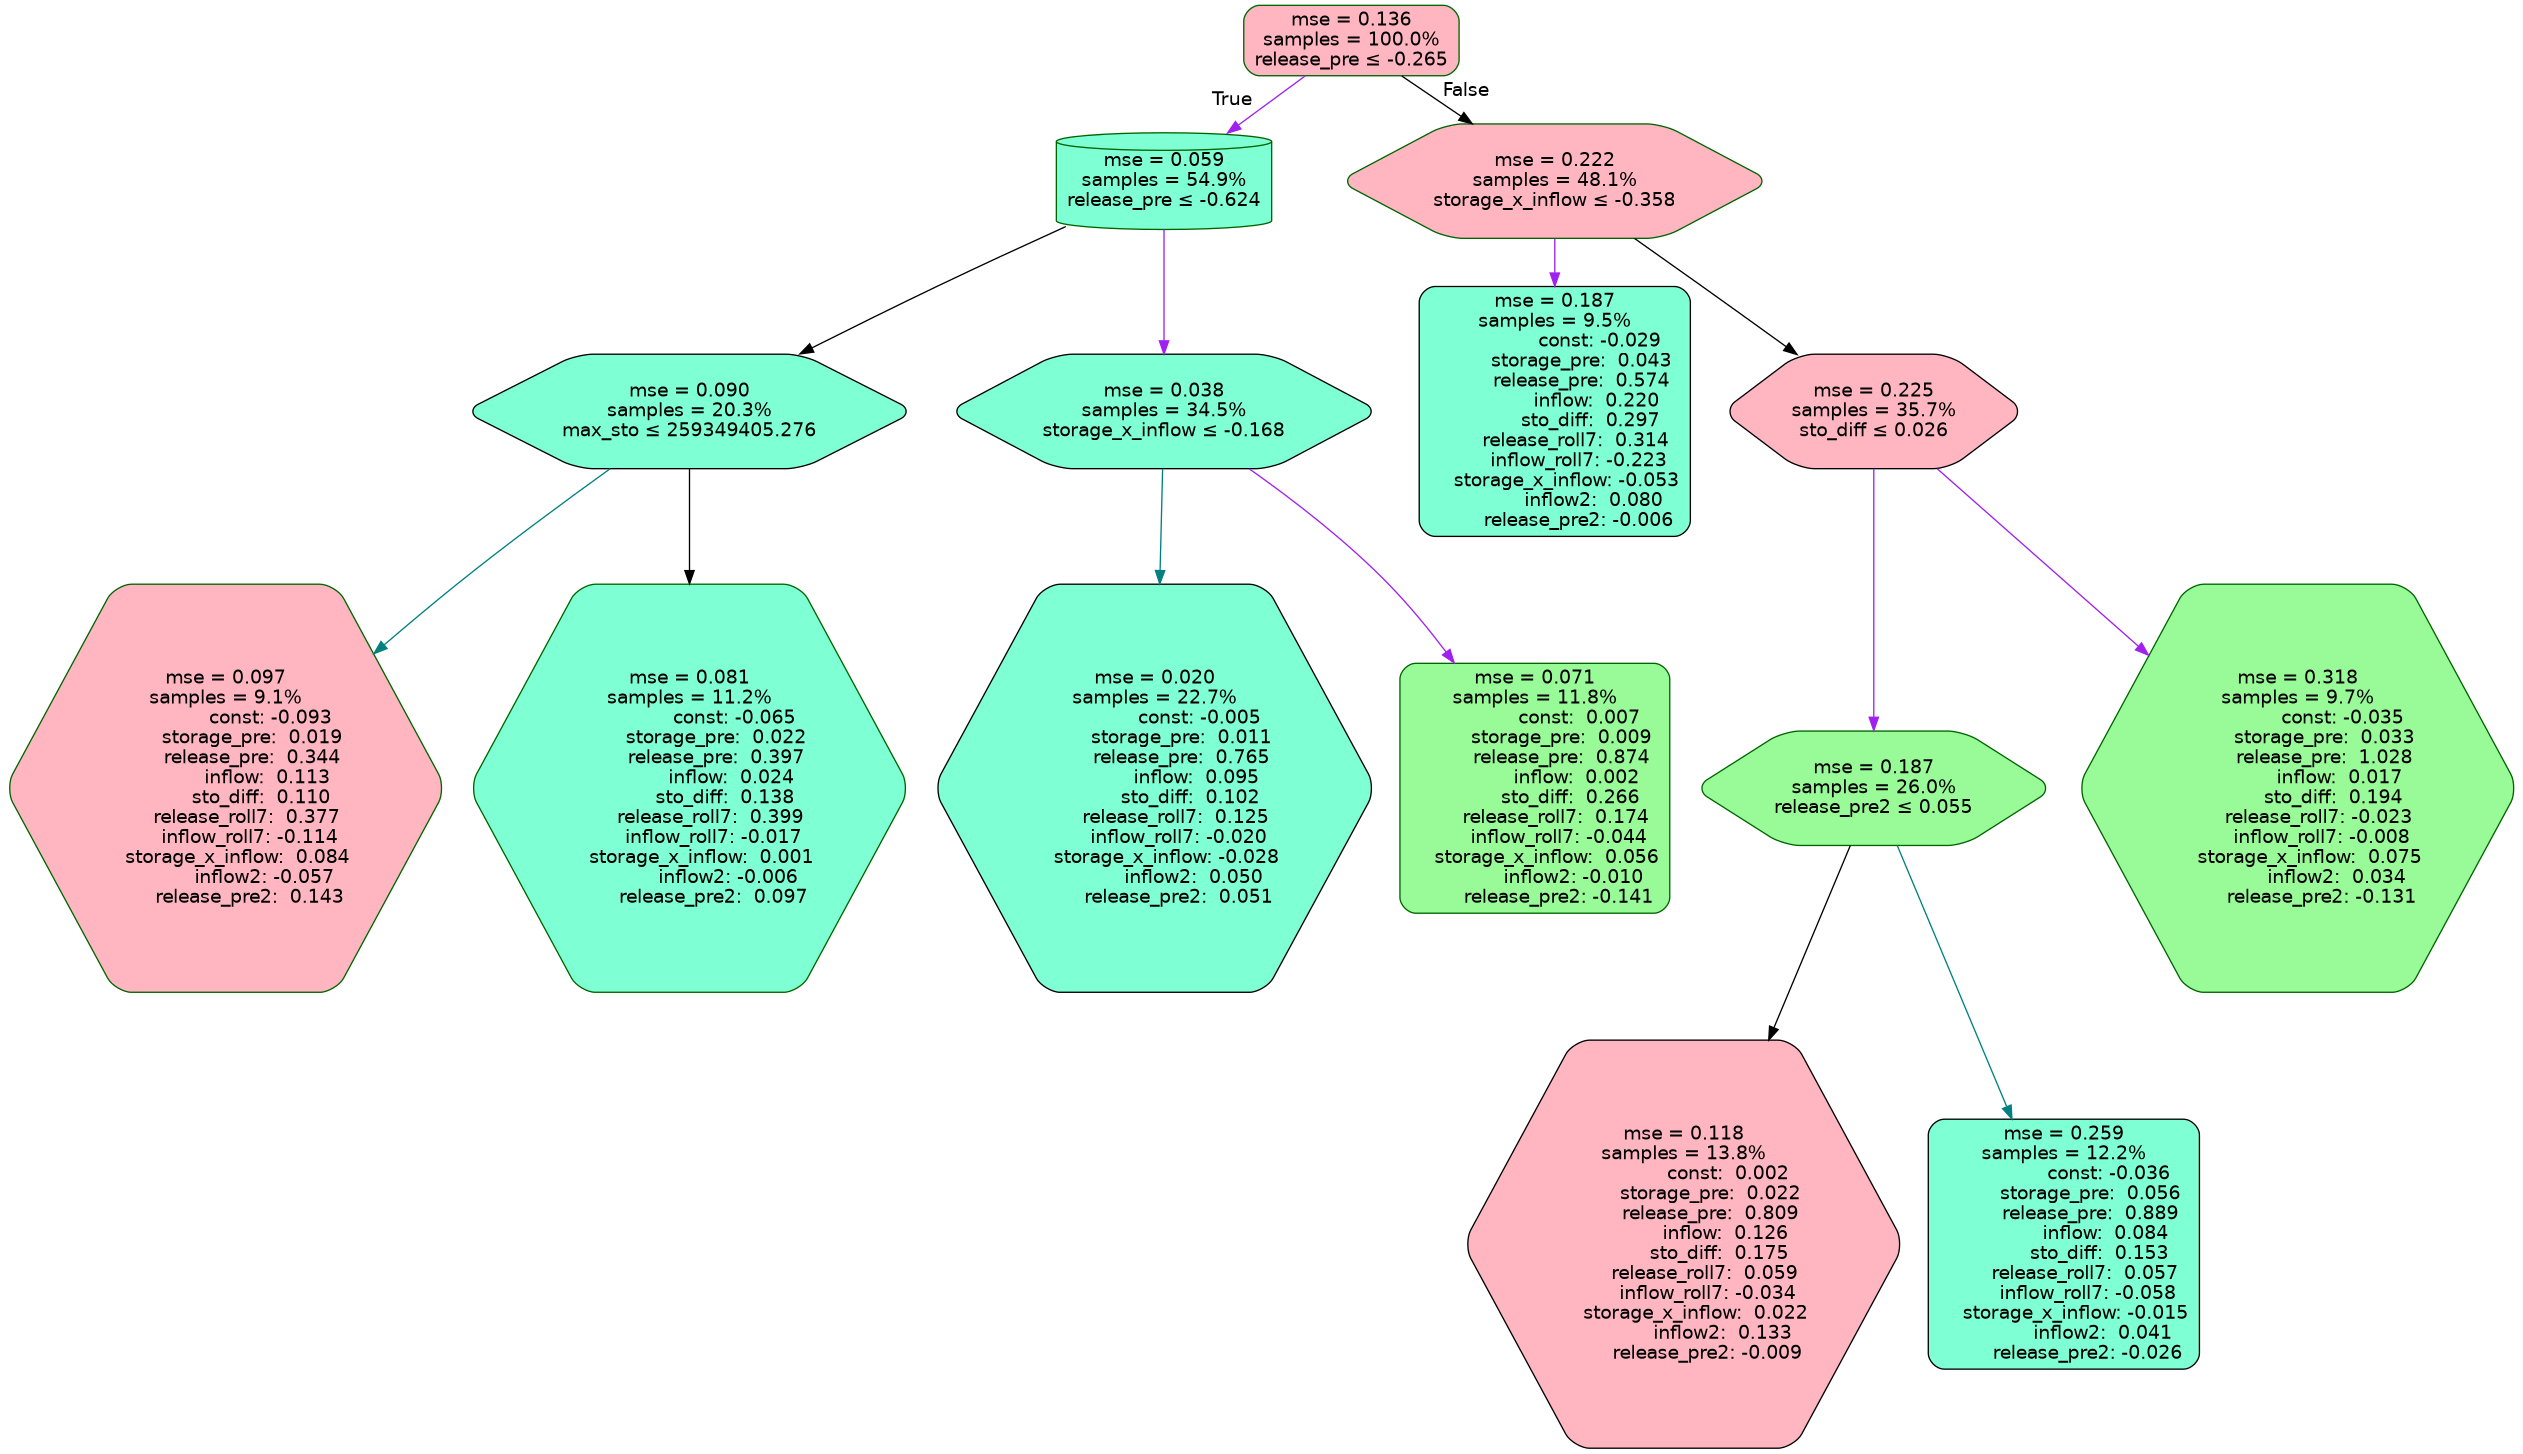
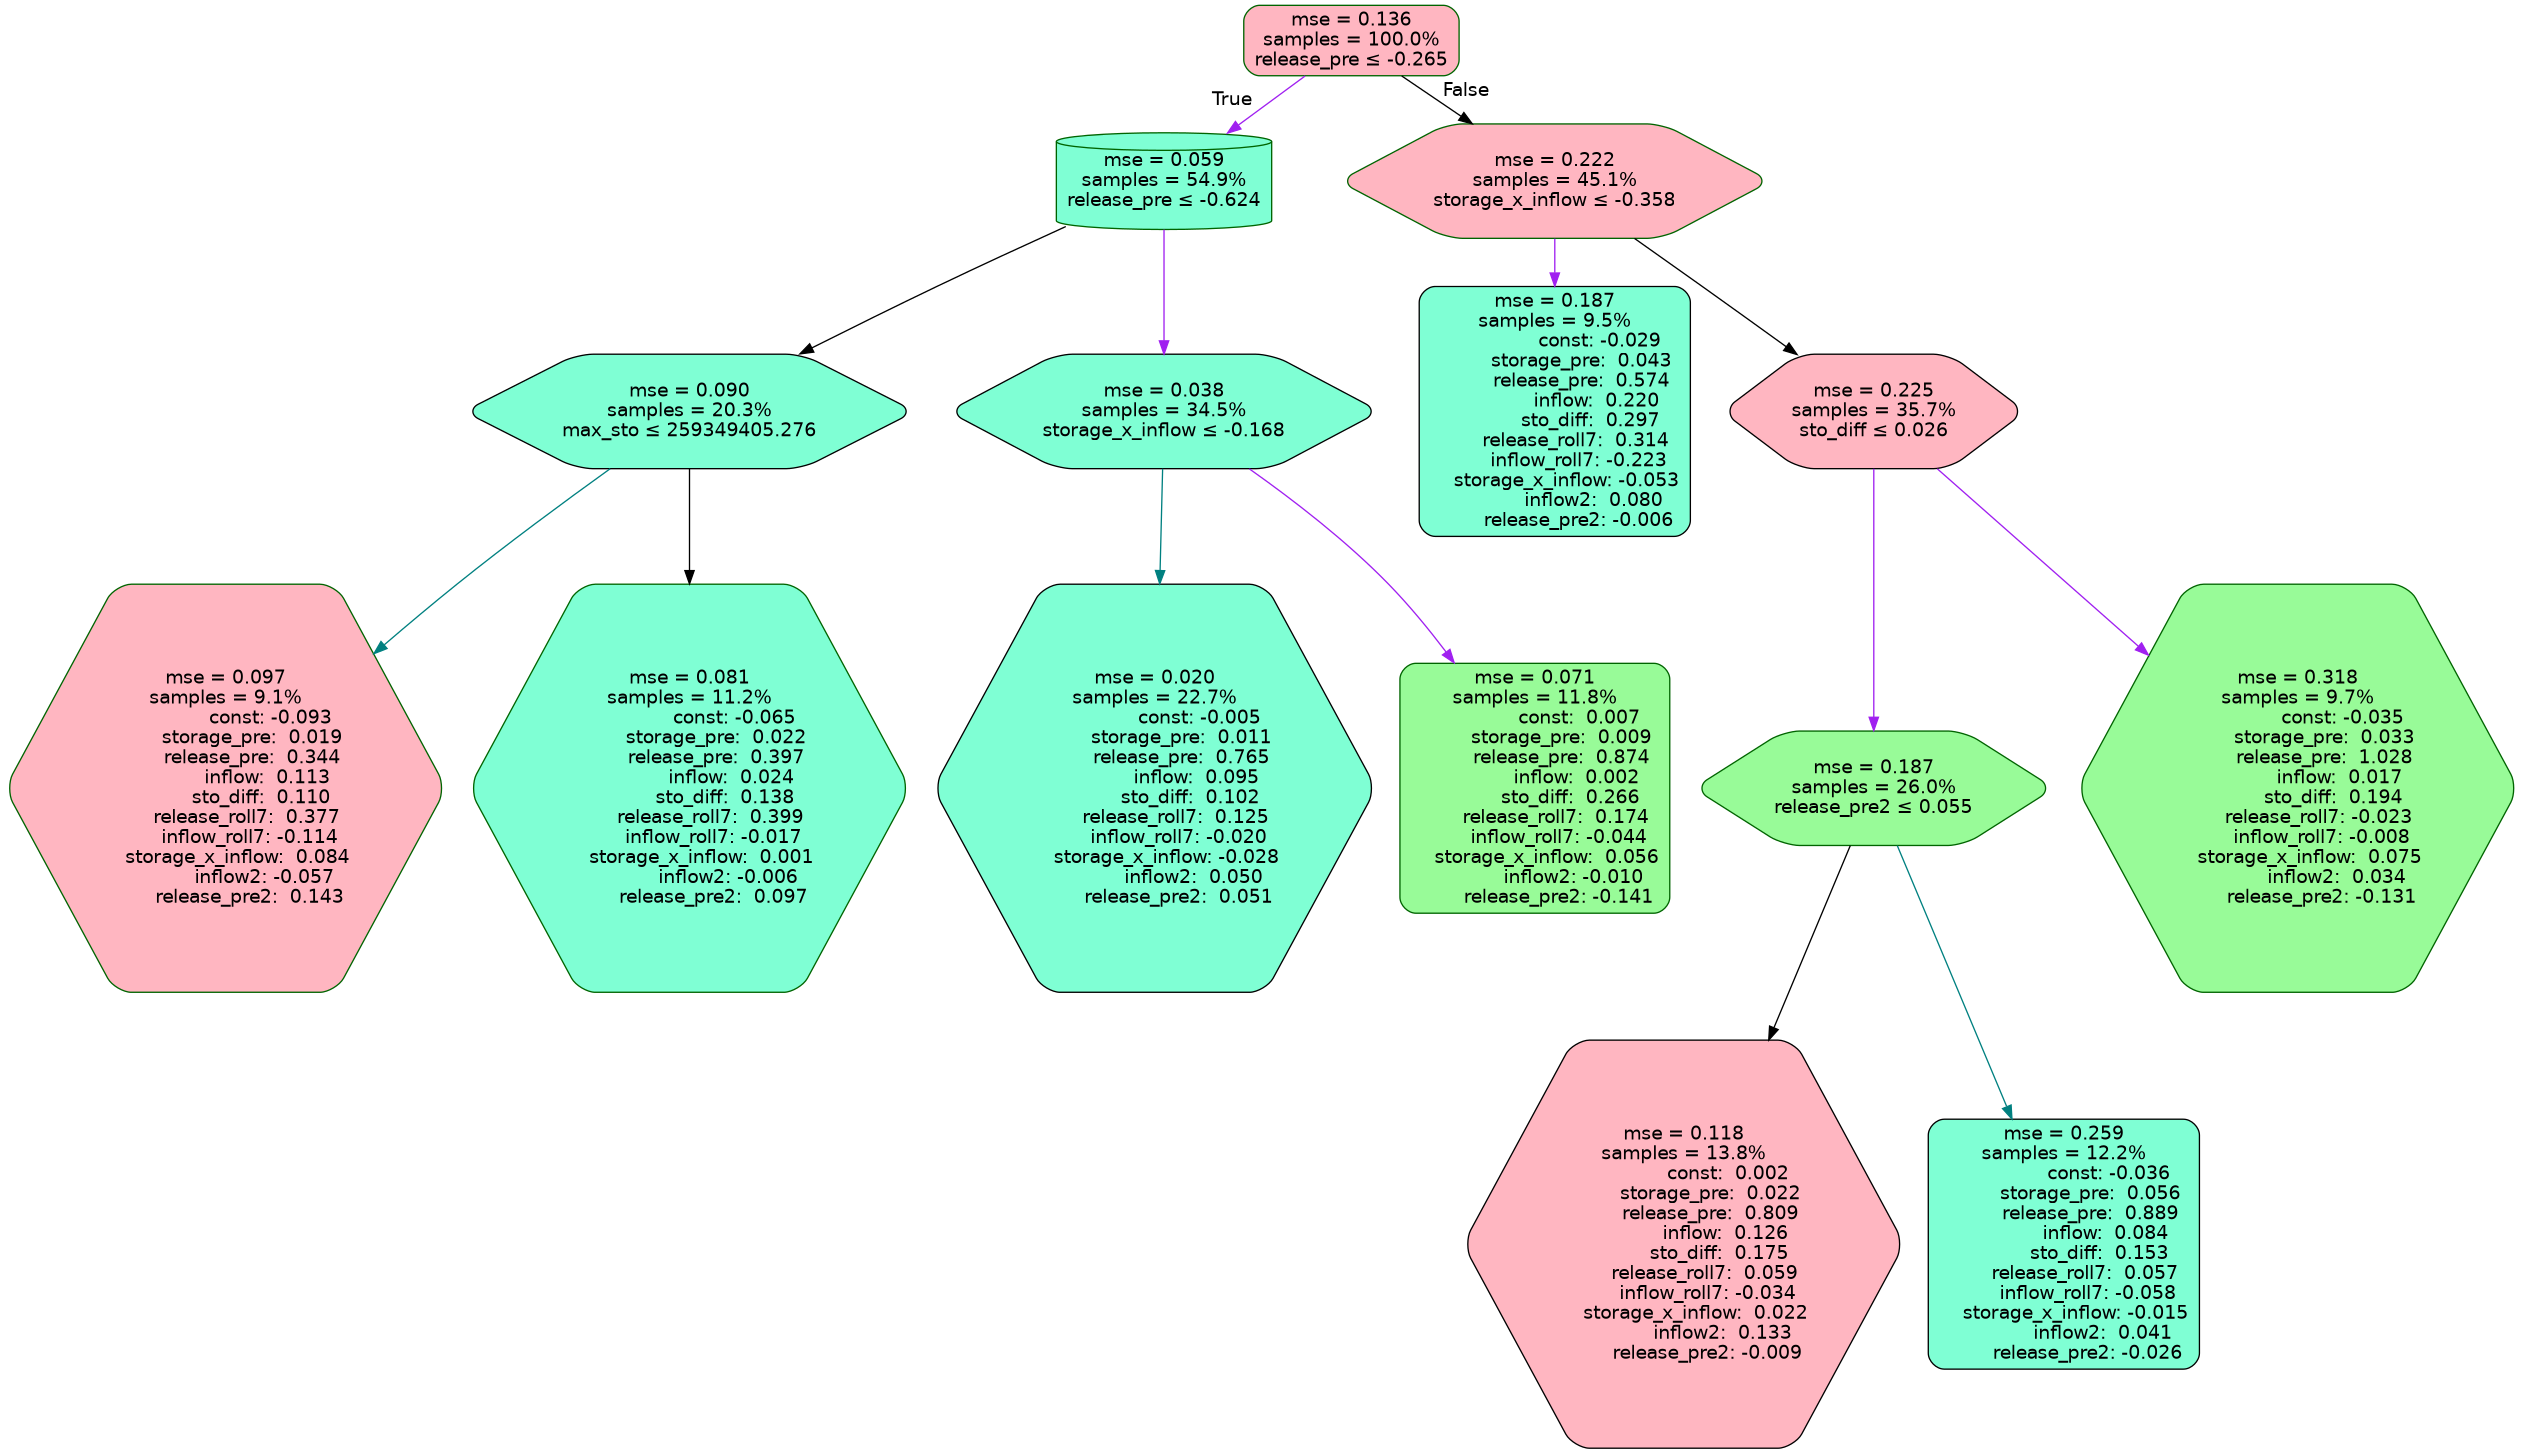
node "mse = 0.222 samples = 48.1% storage_x_inflow ≤ -0.358": label "mse = 0.222 samples = 48.1% storage_x_inflow ≤ -0.358" -> "mse = 0.222 samples = 45.1% storage_x_inflow ≤ -0.358"
